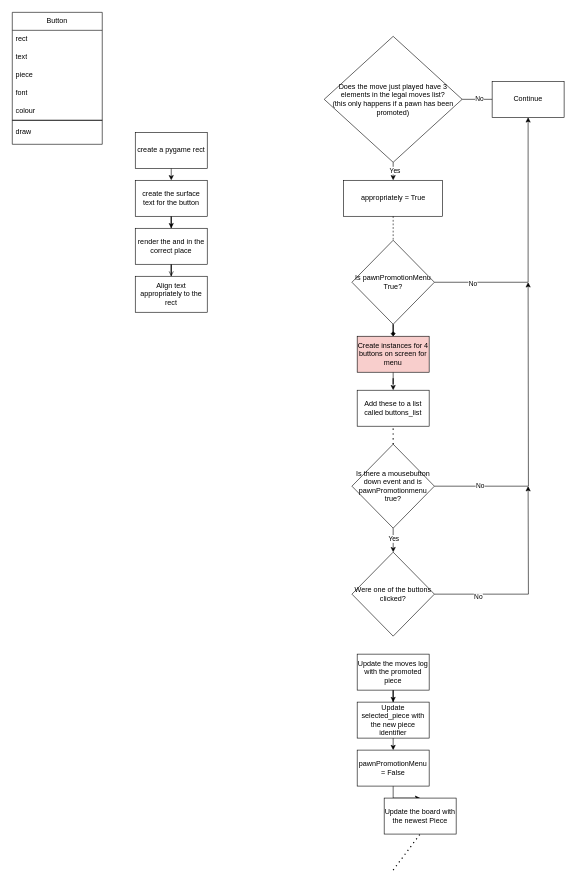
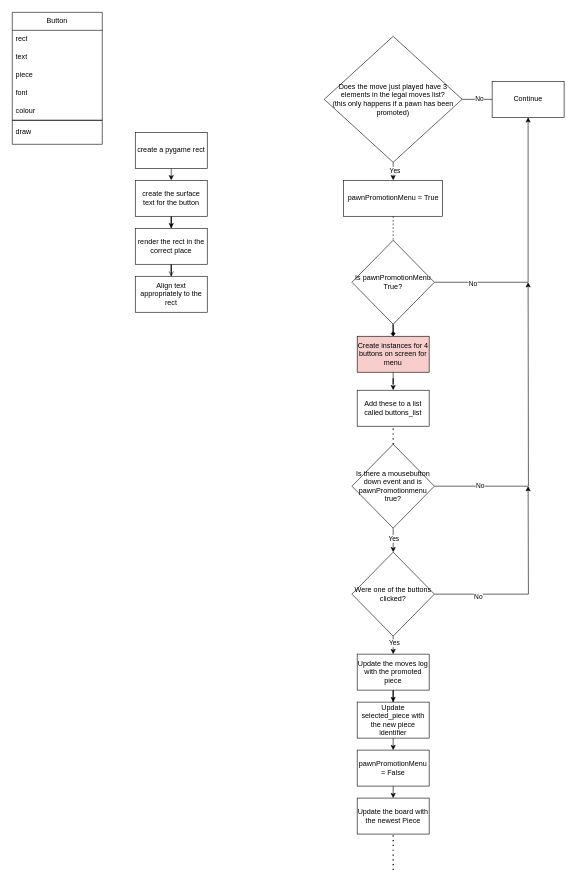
node "appropriately = True": label "appropriately = True" -> "pawnPromotionMenu = True"
node "render the and in the correct place": label "render the and in the correct place" -> "render the rect in the correct place"
edge "Were one of the buttons clicked?" -> "Update the moves log with the promoted piece": added, label "Yes"
node "Update the board with the newest Piece": moved (420, 816) -> (393, 816)
